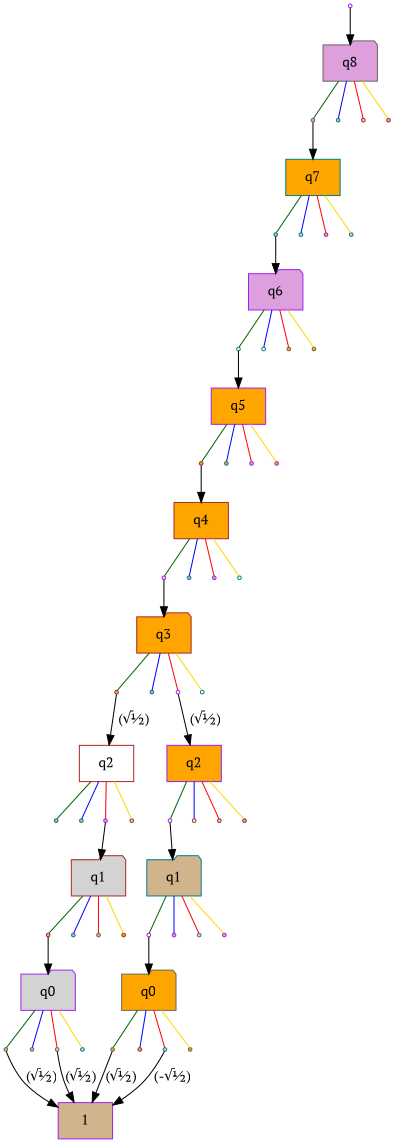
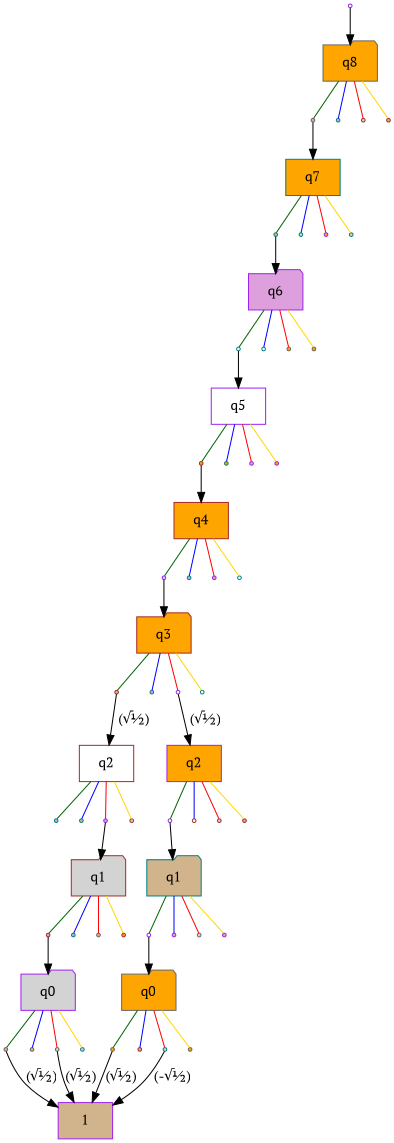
node "q8": fillcolor plum -> orange
node "q5": fillcolor orange -> white
